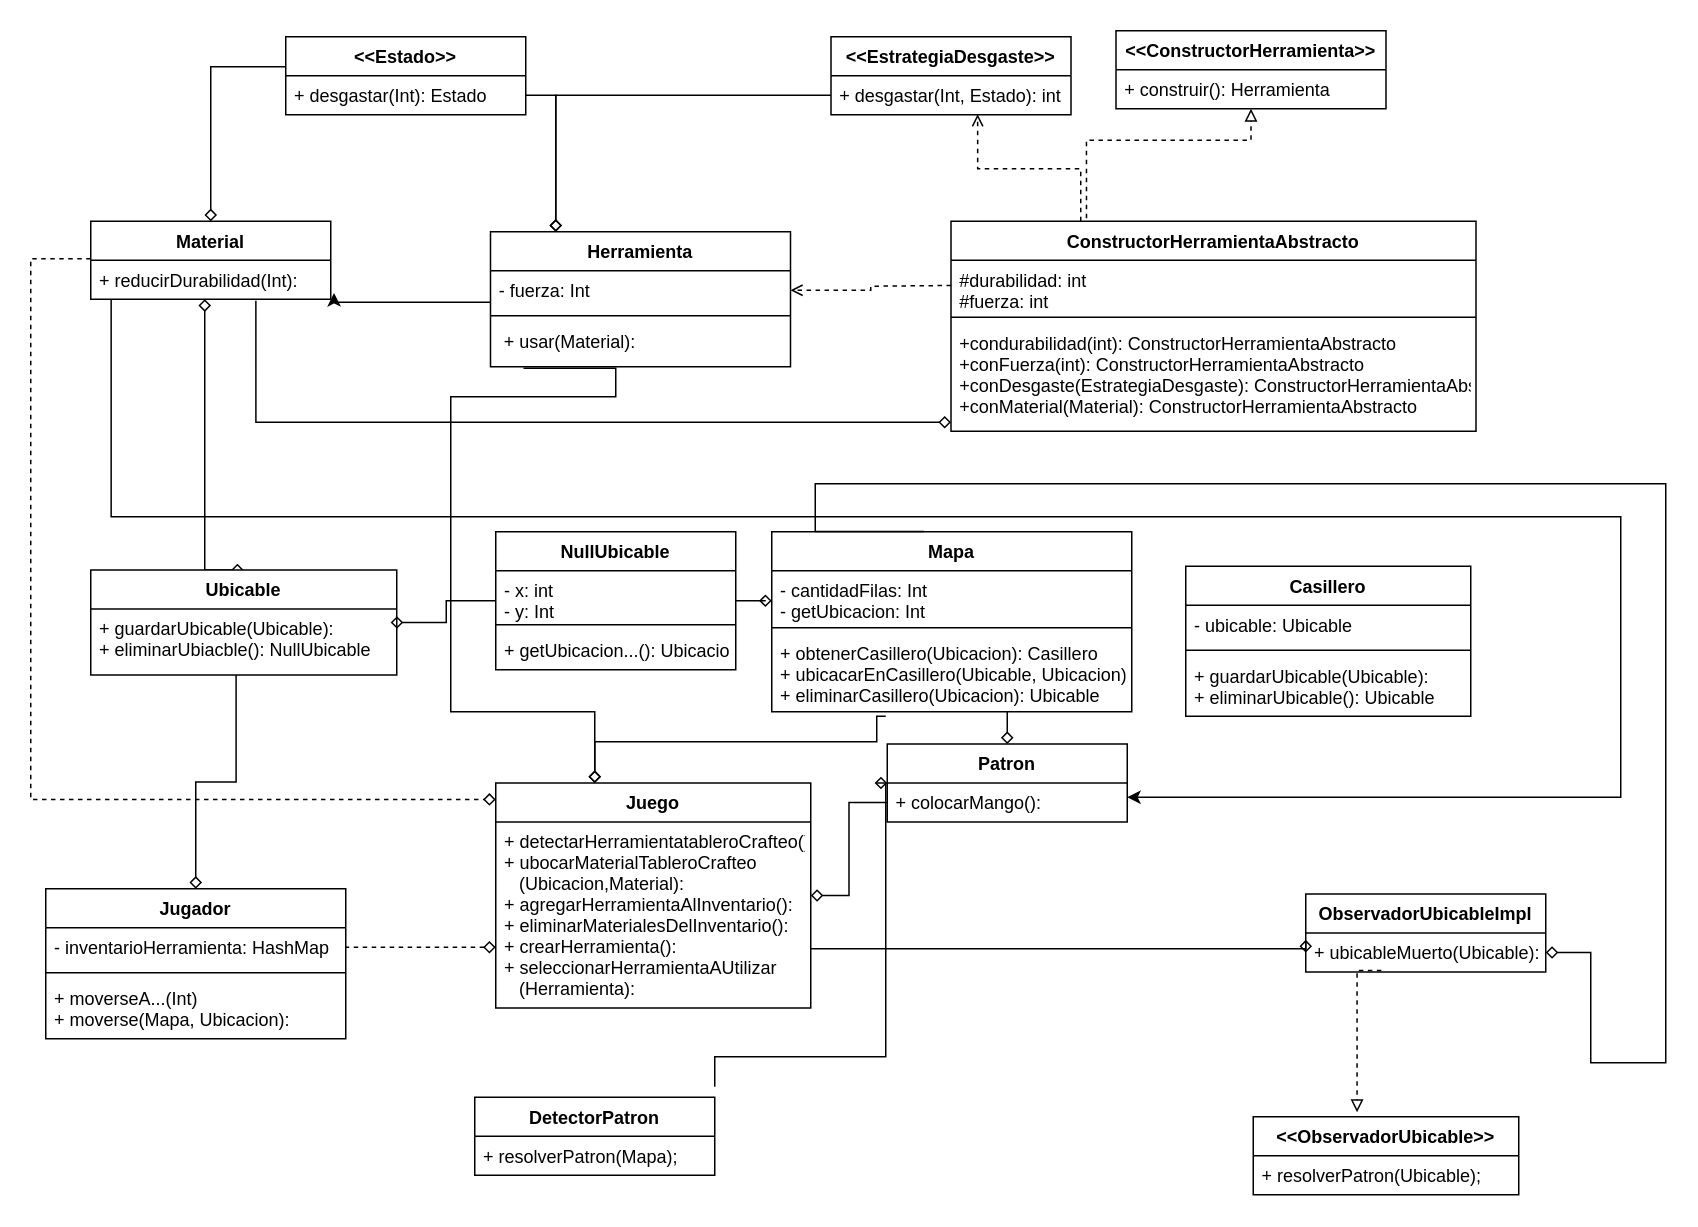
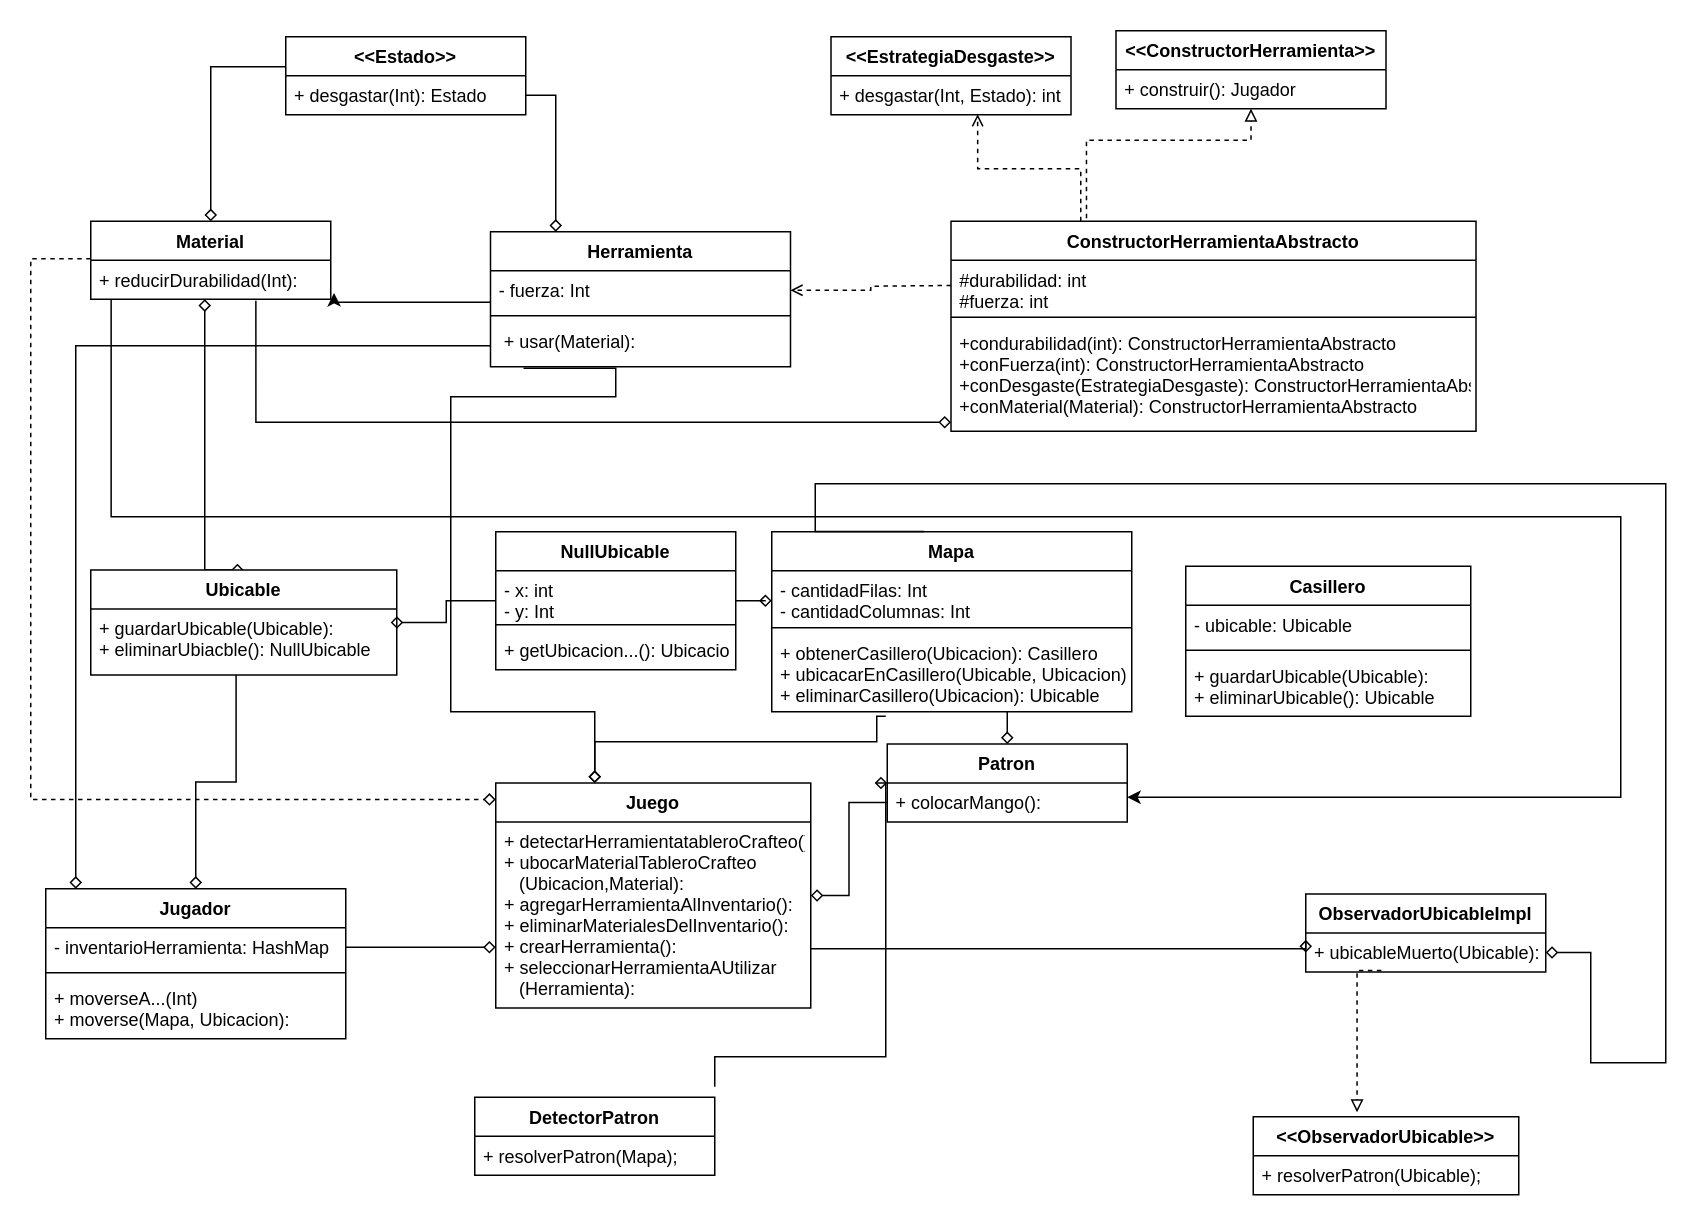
node "+ construir(): Herramienta": label "+ construir(): Herramienta" -> "+ construir(): Jugador"
edge "+ desgastar(Int, Estado): int" -> "Herramienta": removed
edge "+ usar(Material):" -> "Jugador": added
node "- cantidadFilas: Int - getUbicacion: Int": label "- cantidadFilas: Int - getUbicacion: Int" -> "- cantidadFilas: Int - cantidadColumnas: Int"
edge "- inventarioHerramienta: HashMap" -> "Juego": style dashed -> solid
